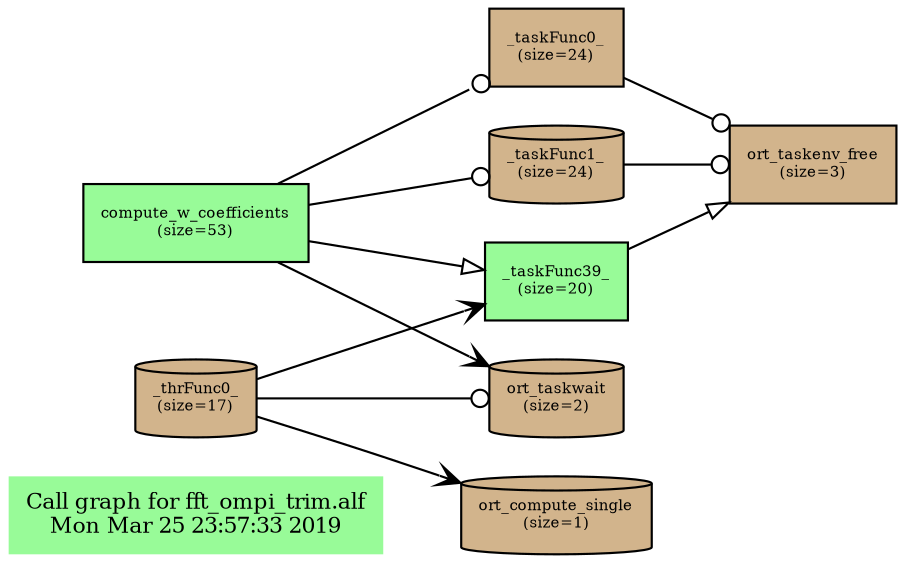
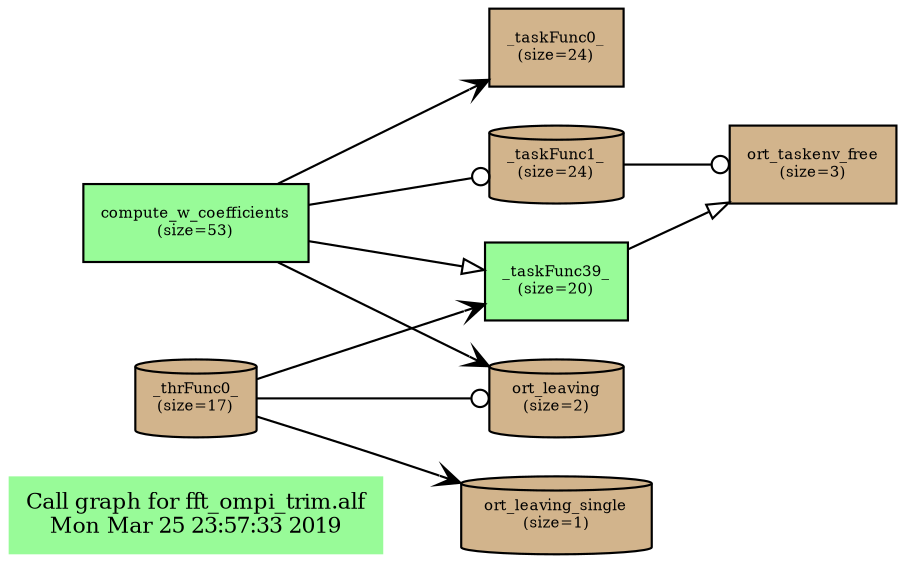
edge "_taskFunc0_ (size=24)" -> "ort_taskenv_free (size=3)": removed
edge "compute_w_coefficients (size=53)" -> "_taskFunc0_ (size=24)": arrowhead odot -> vee
node "ort_taskwait (size=2)": label "ort_taskwait (size=2)" -> "ort_leaving (size=2)"
node "ort_compute_single (size=1)": label "ort_compute_single (size=1)" -> "ort_leaving_single (size=1)"
